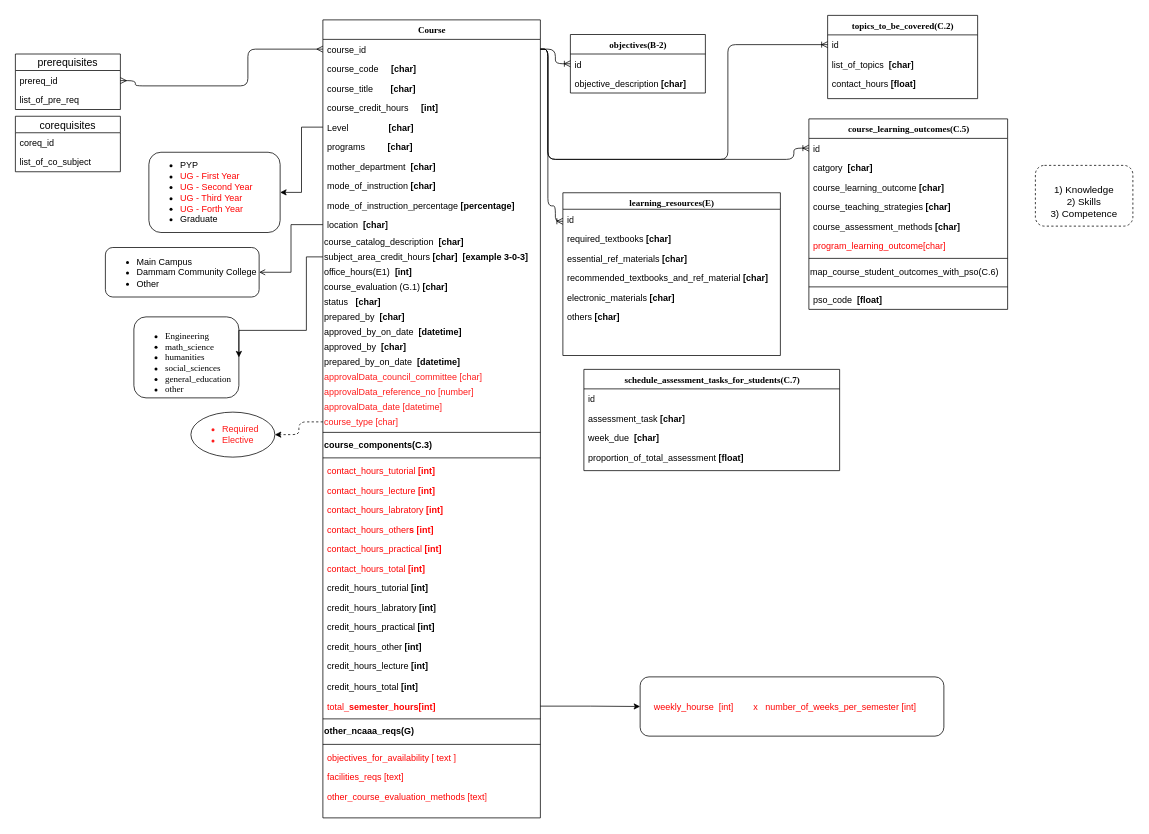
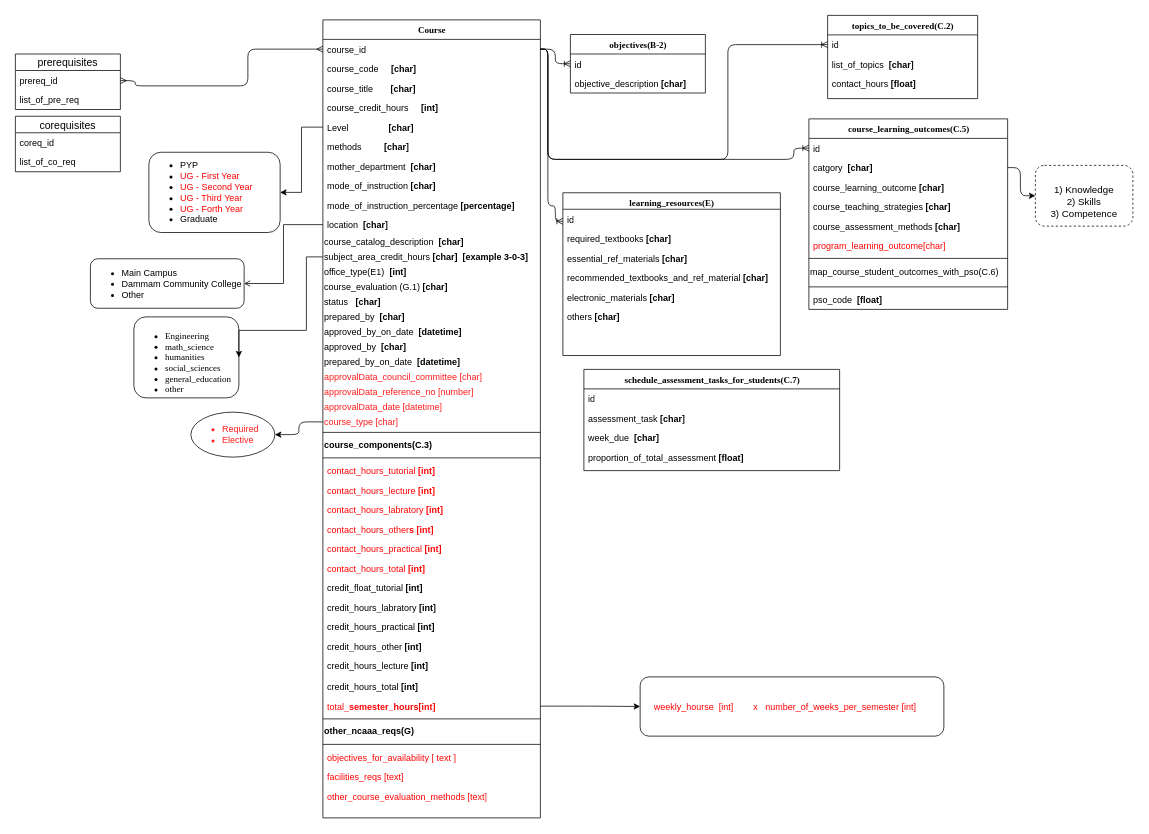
node "programs [char]": label "programs [char]" -> "methods [char]"
node "list_of_co_subject": label "list_of_co_subject" -> "list_of_co_req"
edge "catgory [char]" -> "1) Knowledge 2) Skills 3) Competence": added
node "Main Campus Dammam Community College Other": moved (182, 272) -> (167, 284)
node "office_hours(E1) [int]": label "office_hours(E1) [int]" -> "office_type(E1) [int]"
edge "course_type [char]" -> "Required Elective": style dashed -> solid
node "credit_hours_tutorial [int]": label "credit_hours_tutorial [int]" -> "credit_float_tutorial [int]"
